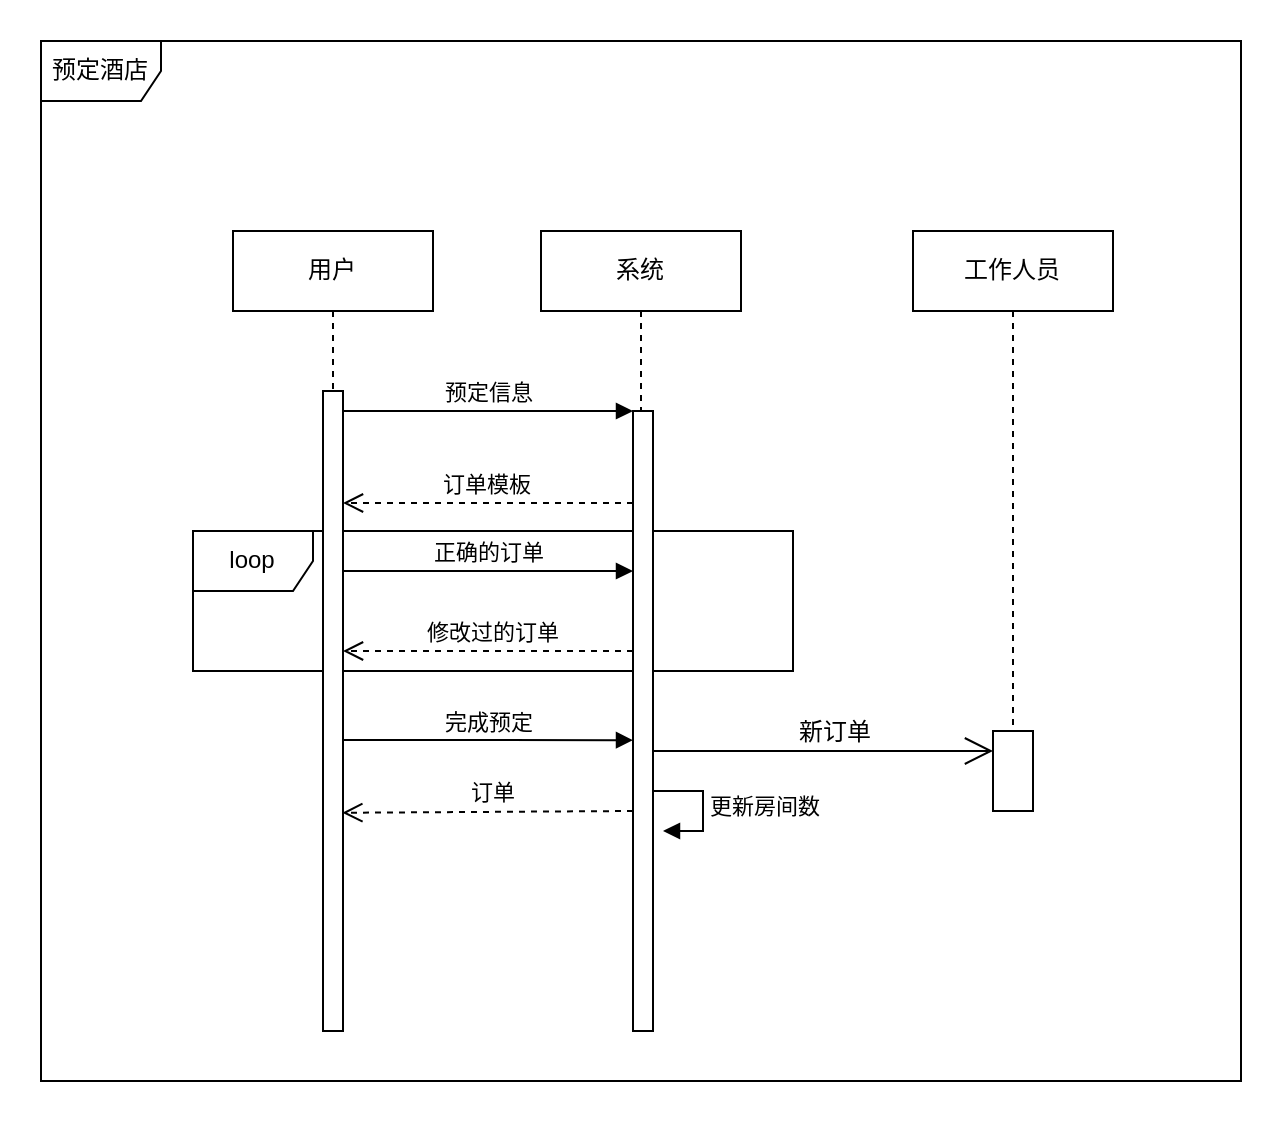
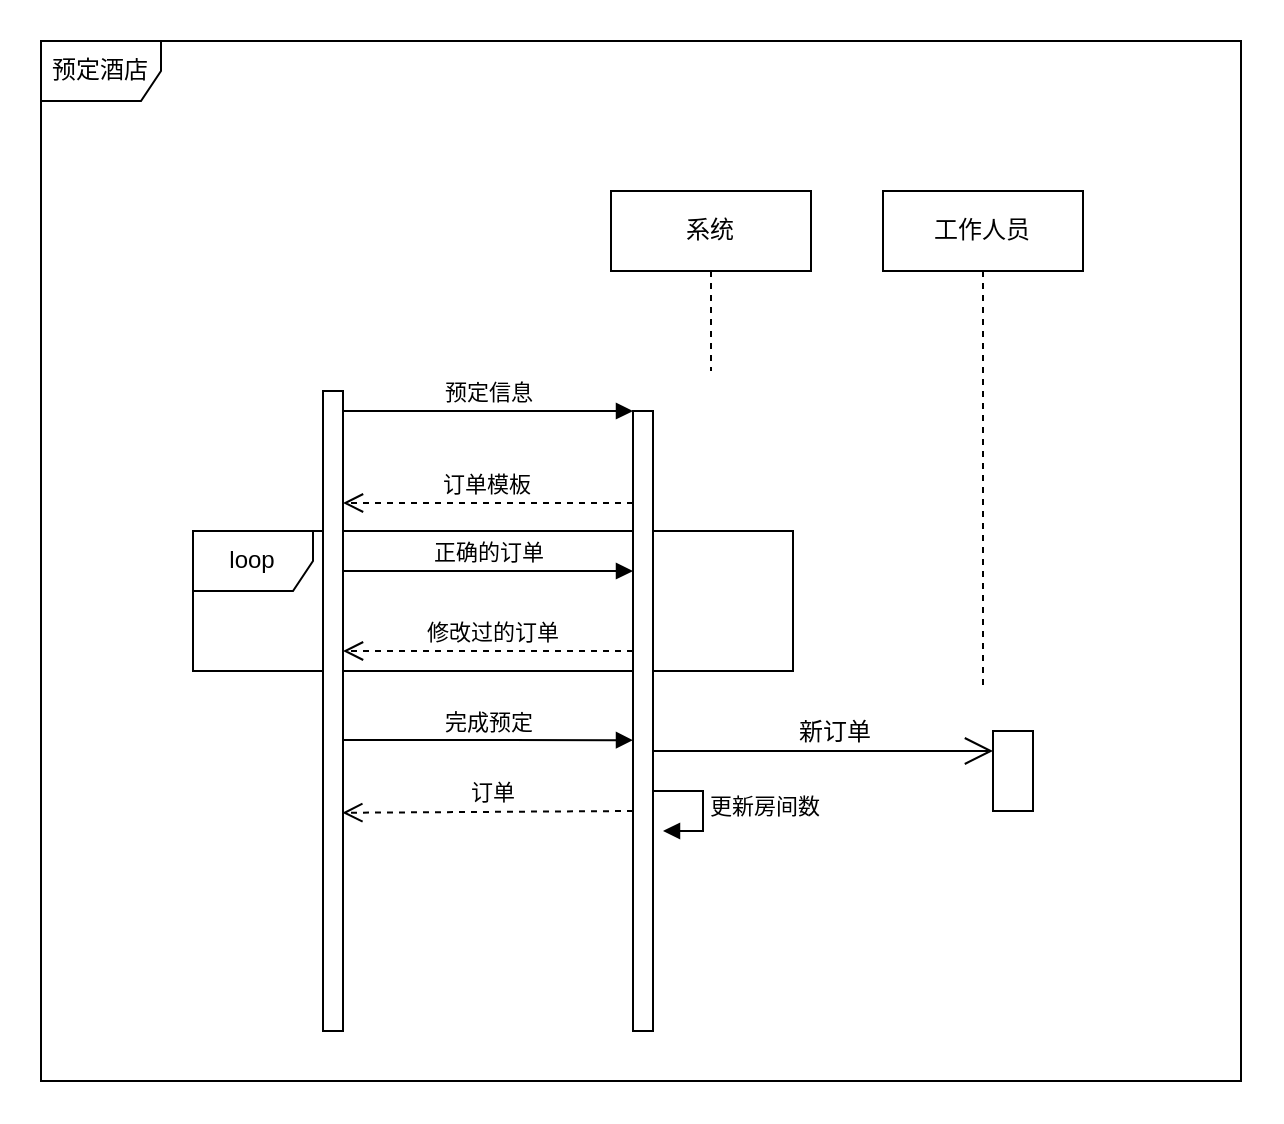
node "用户": removed
node "系统": moved (641, 321) -> (711, 281)
node "工作人员": moved (1013, 481) -> (983, 441)
